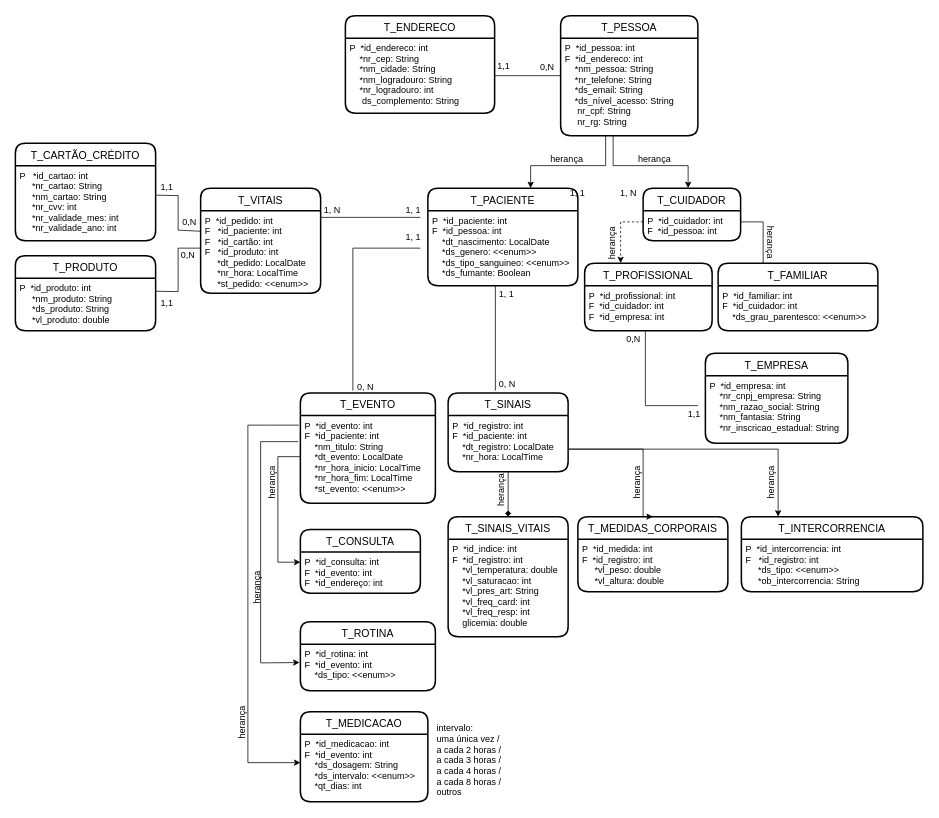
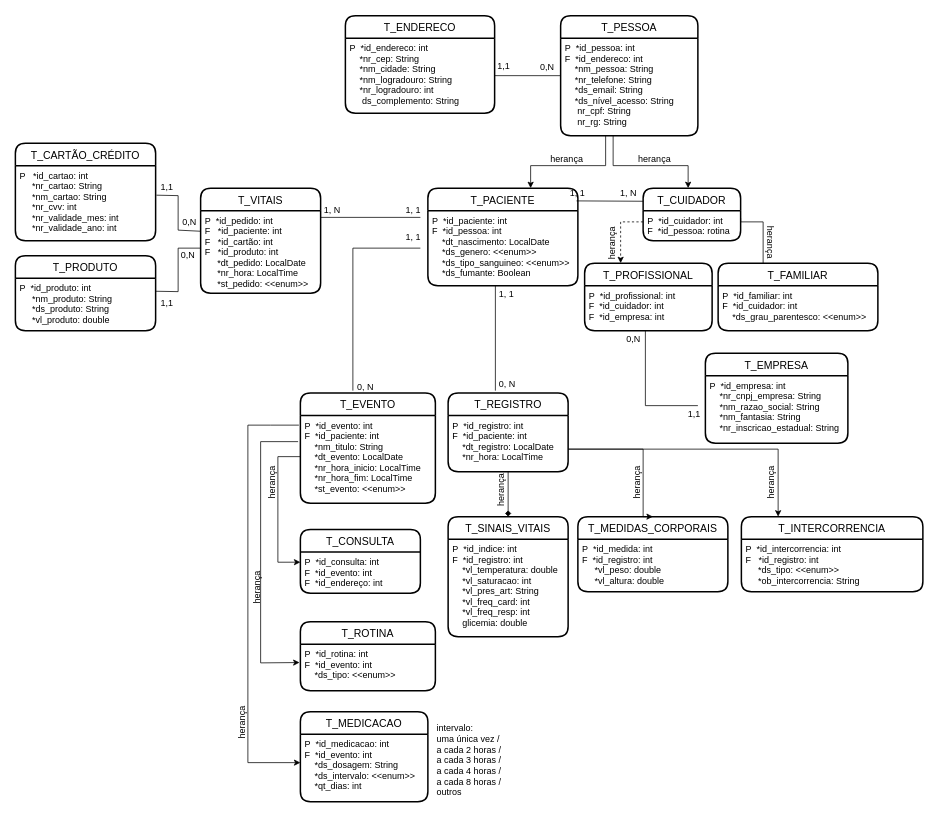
edge "T_CUIDADOR" -- "T_PACIENTE": added
node "P *id_cuidador: int F *id_pessoa: int": label "P *id_cuidador: int F *id_pessoa: int" -> "P *id_cuidador: int F *id_pessoa: rotina"
node "T_SINAIS": label "T_SINAIS" -> "T_REGISTRO"
